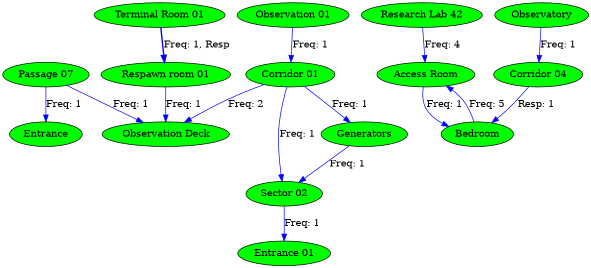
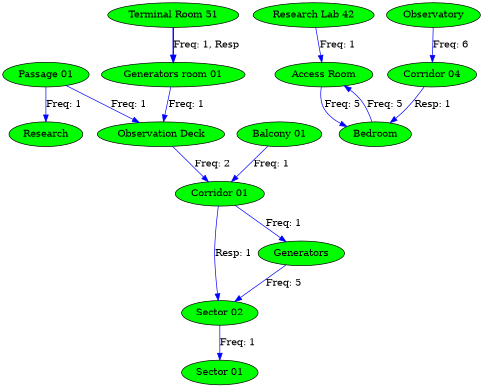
node "Terminal Room 01": label "Terminal Room 01" -> "Terminal Room 51"
node "Observation 01": label "Observation 01" -> "Balcony 01"
edge "Research Lab 42" -> "Access Room": label "Freq: 4" -> "Freq: 1"
edge "Observatory" -> "Corridor 04": label "Freq: 1" -> "Freq: 6"
node "Passage 07": label "Passage 07" -> "Passage 01"
node "Respawn room 01": label "Respawn room 01" -> "Generators room 01"
edge "Corridor 01" -> "Observation Deck": reversed
edge "Access Room" -> "Bedroom": label "Freq: 1" -> "Freq: 5"
node "Entrance": label "Entrance" -> "Research"
edge "Corridor 01" -> "Sector 02": label "Freq: 1" -> "Resp: 1"
edge "Generators" -> "Sector 02": label "Freq: 1" -> "Freq: 5"
node "Entrance 01": label "Entrance 01" -> "Sector 01"
